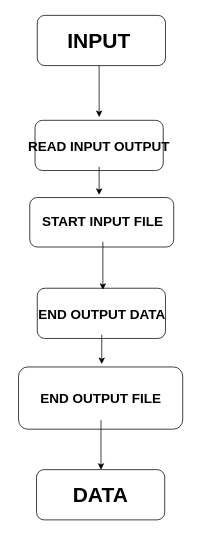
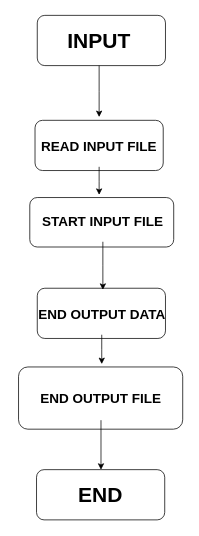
node "READ INPUT OUTPUT": label "READ INPUT OUTPUT" -> "READ INPUT FILE"
node "DATA": label "DATA" -> "END"
